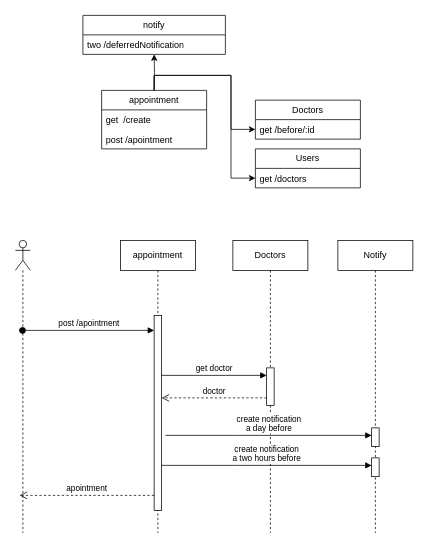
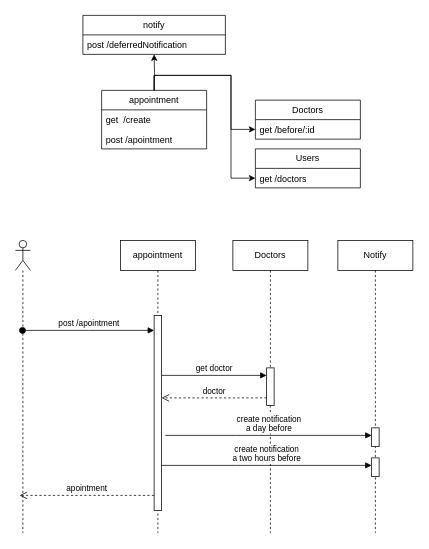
node "two /deferredNotification": label "two /deferredNotification" -> "post /deferredNotification"
